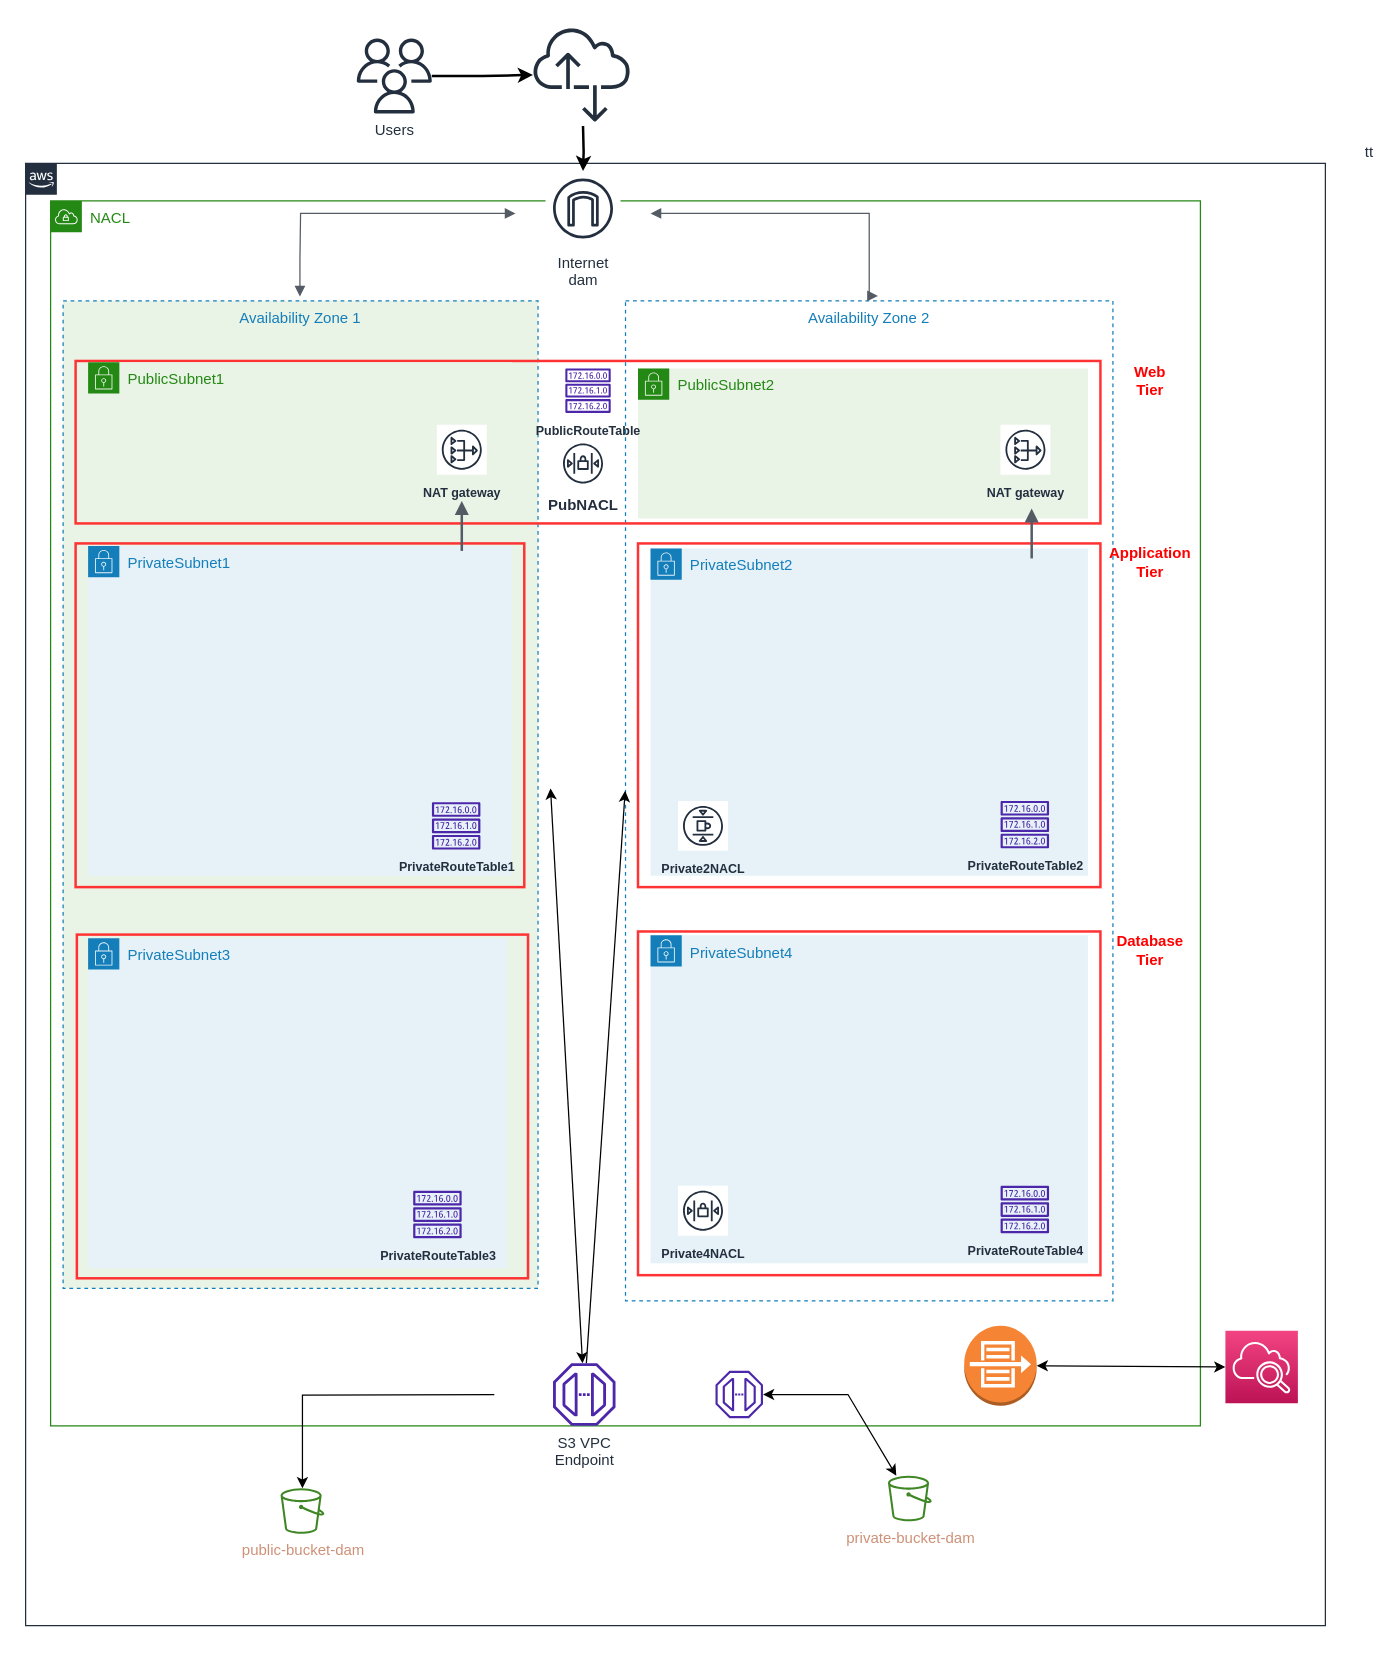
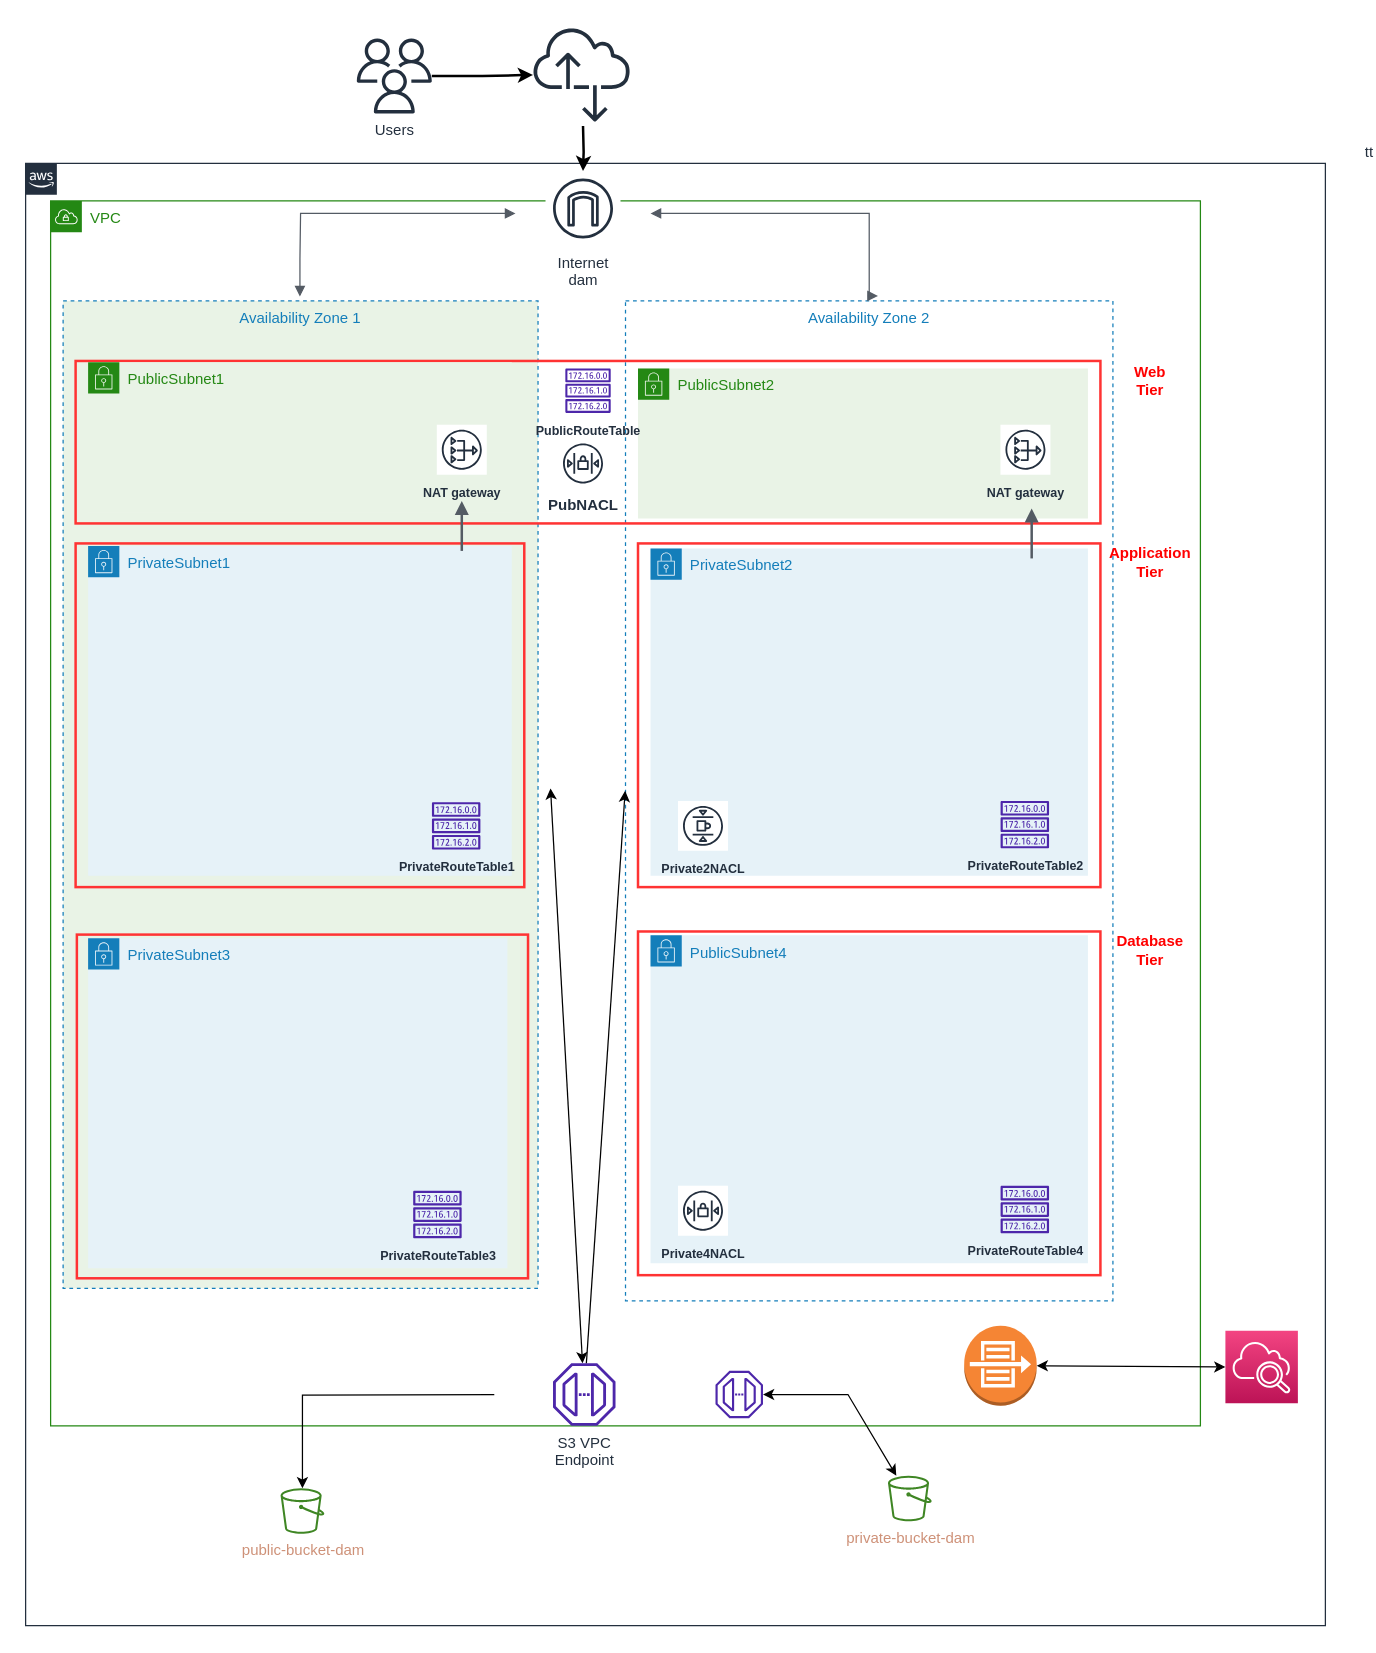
node "NACL": label "NACL" -> "VPC"
node "PrivateSubnet4": label "PrivateSubnet4" -> "PublicSubnet4"
